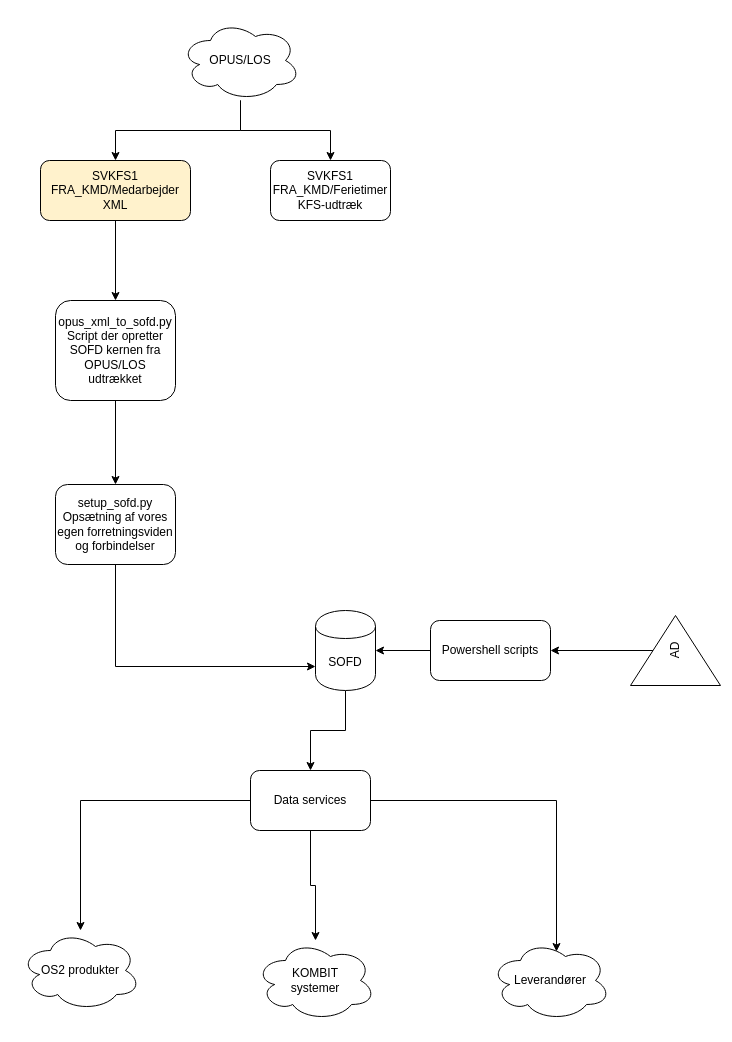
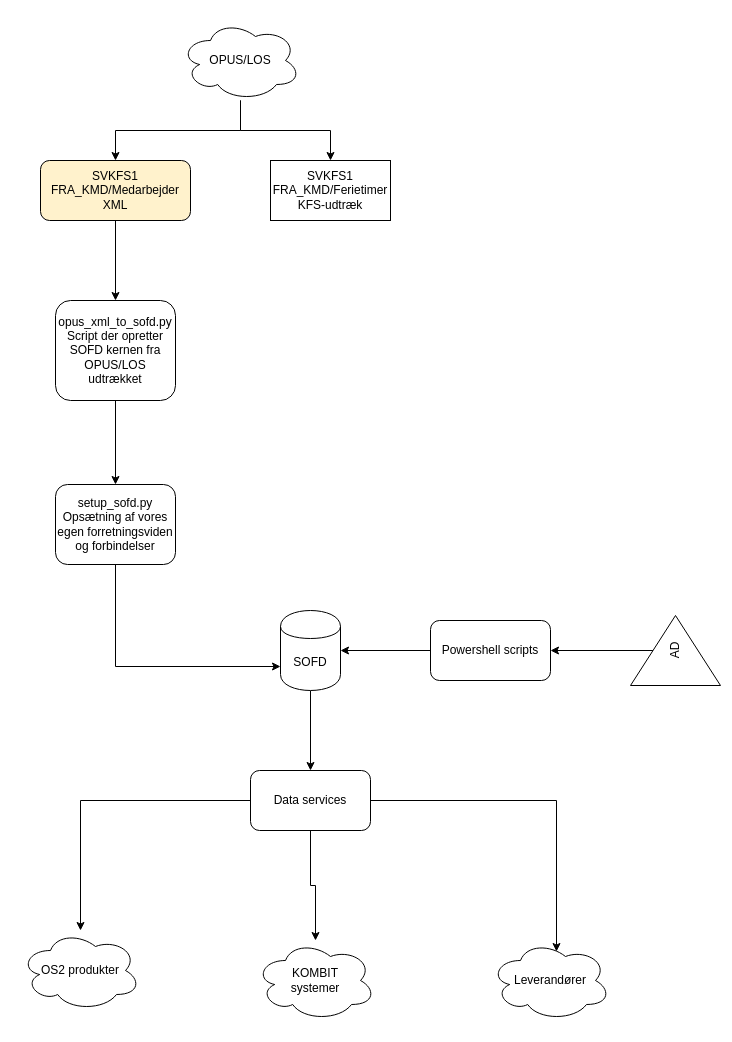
node "SVKFS1 FRA_KMD/Ferietimer KFS-udtræk": shape rounded rectangle -> rectangle
node "SOFD": moved (346, 651) -> (311, 651)
